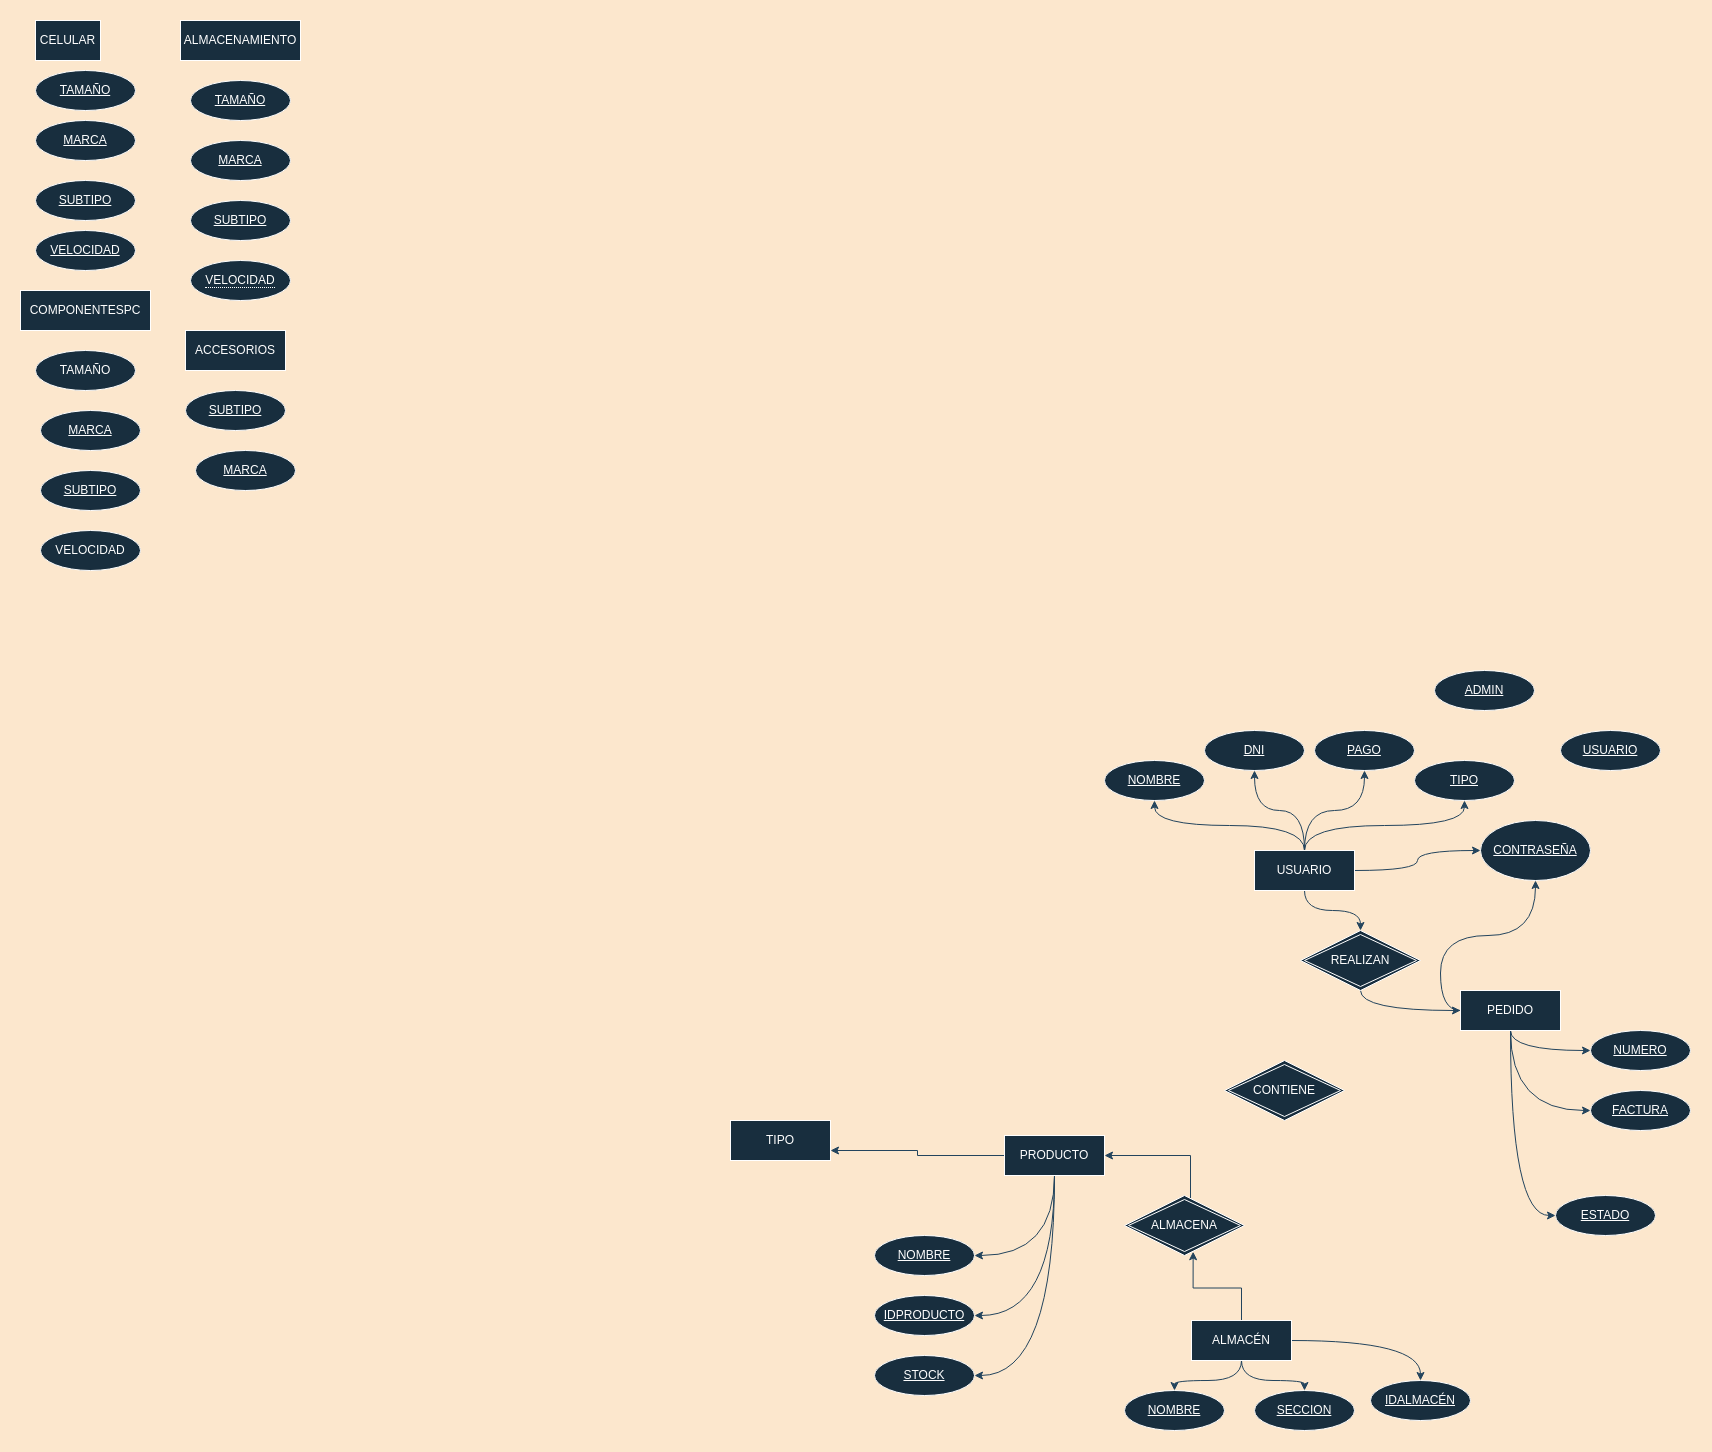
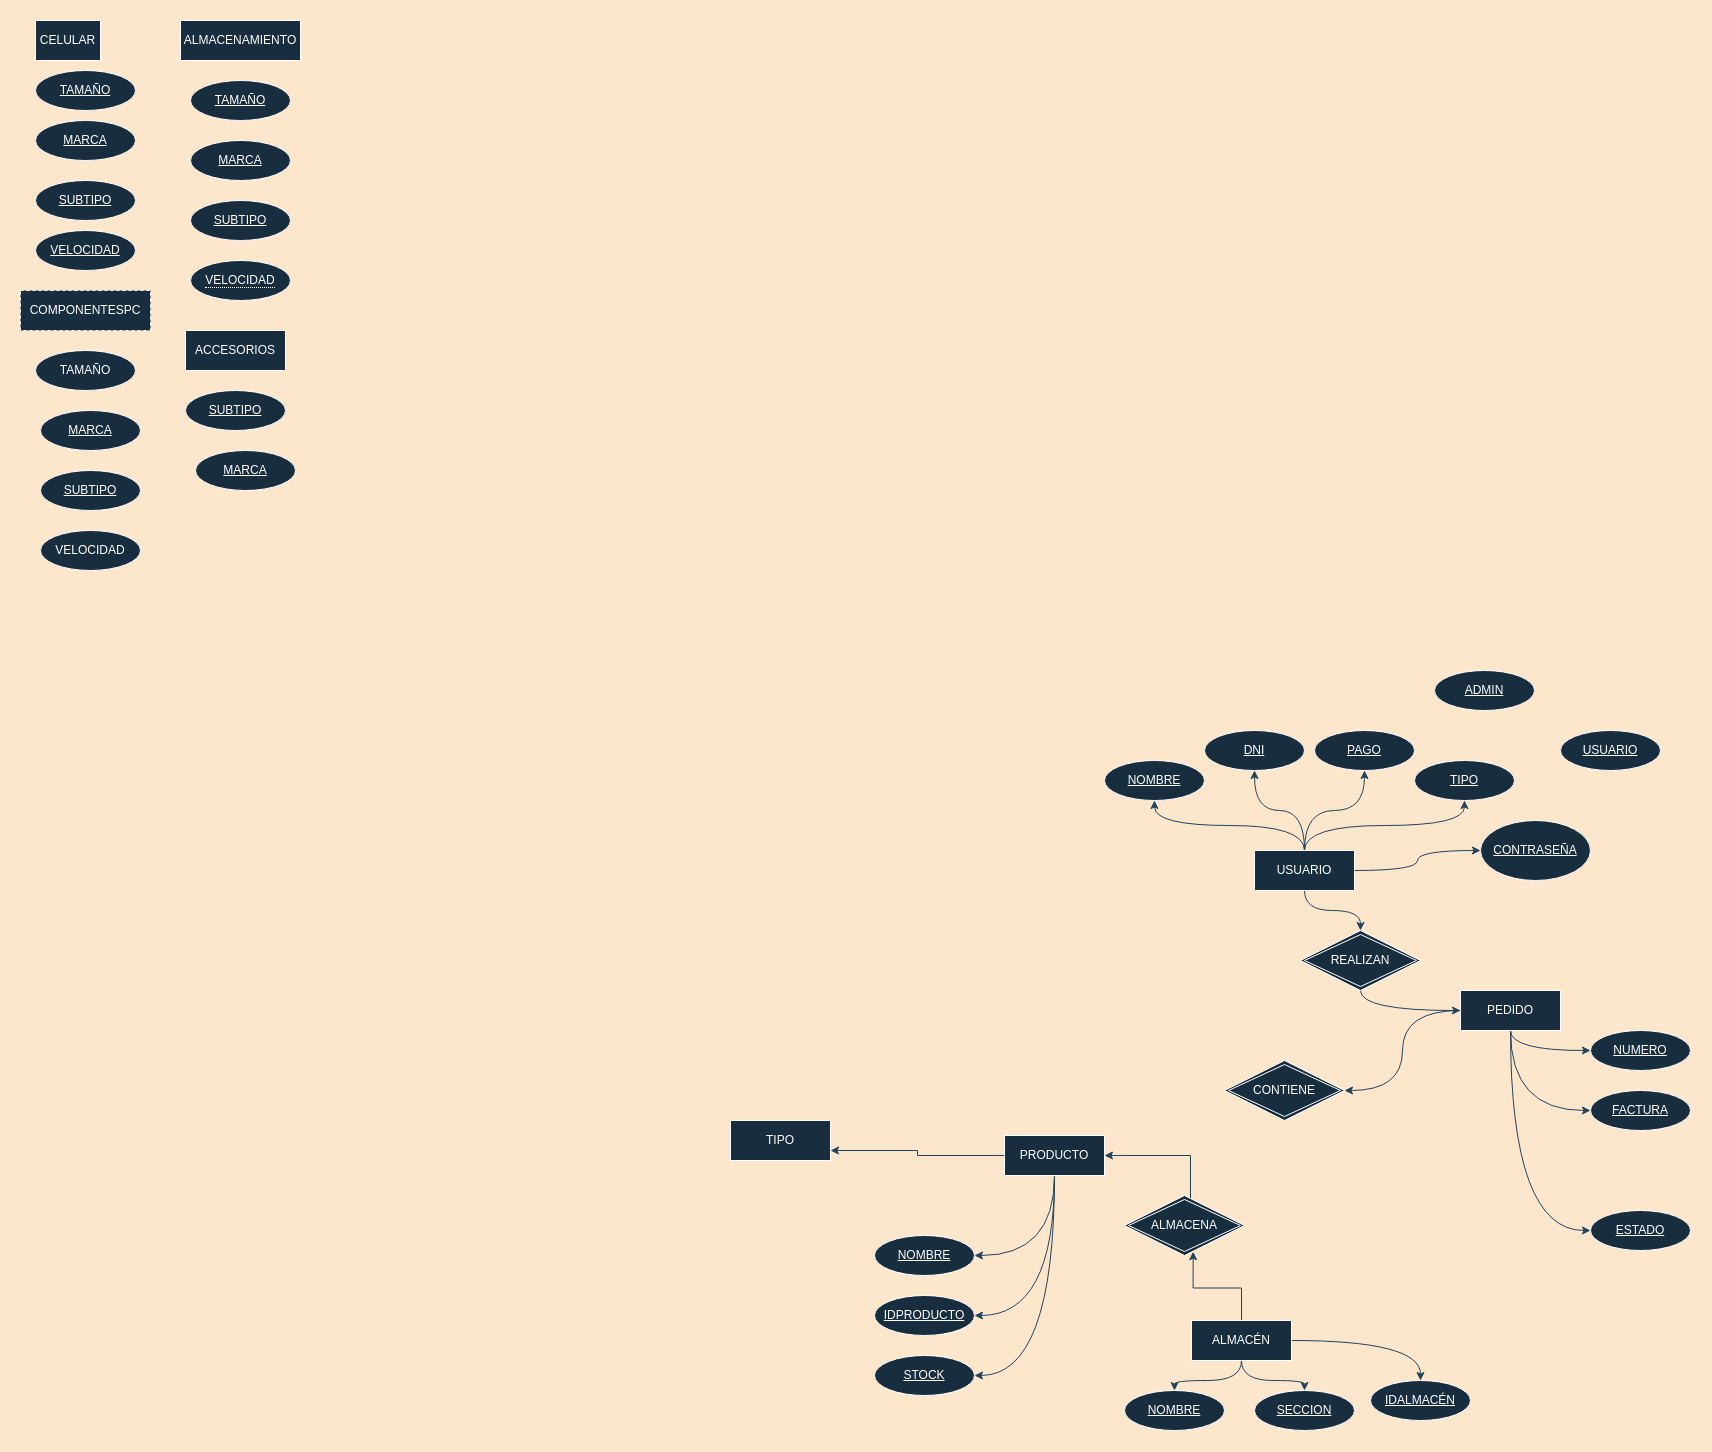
node "COMPONENTESPC": style solid -> dashed
edge "PEDIDO" -> "CONTRASEÑA": now "PEDIDO" -> "CONTIENE"
node "ESTADO": moved (1606, 1216) -> (1641, 1231)
